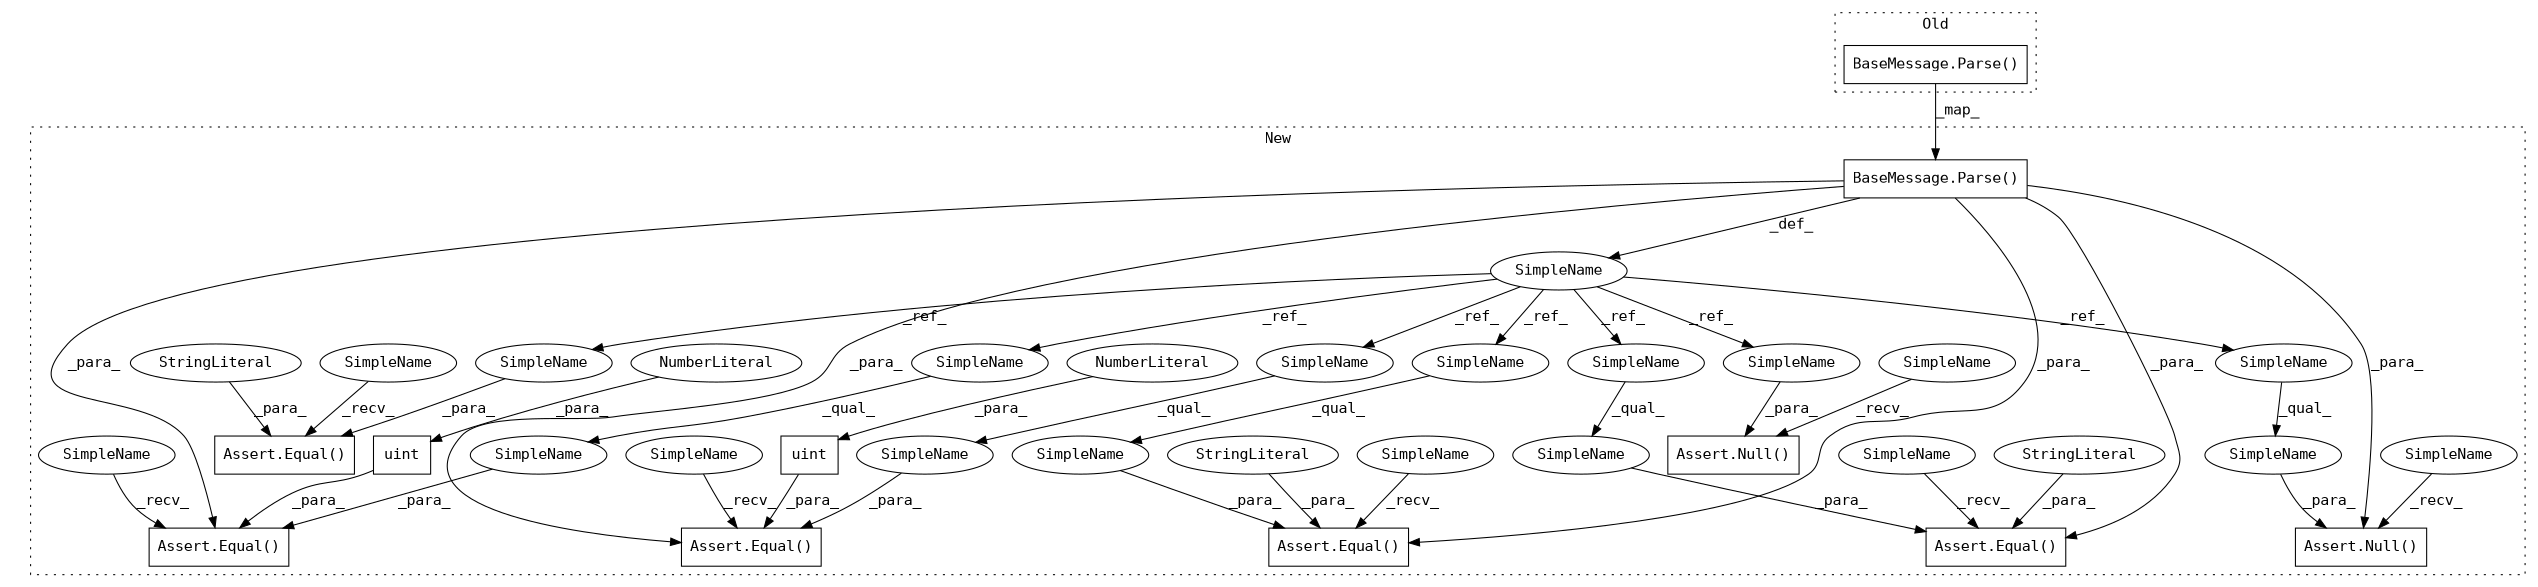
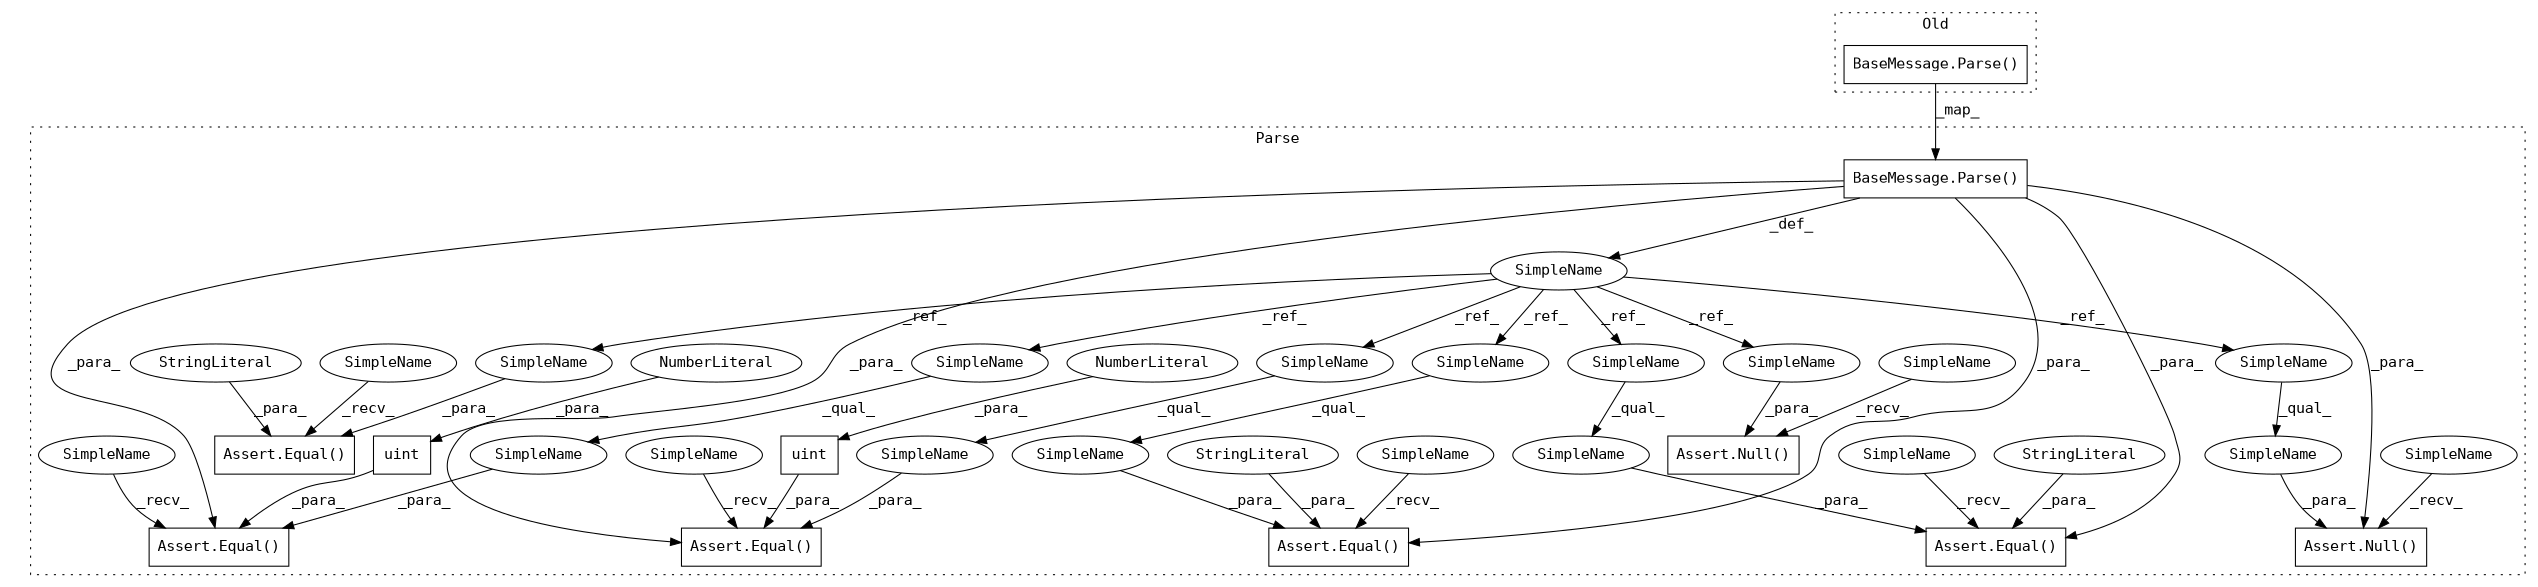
cluster "New": label "New" -> "Parse"
